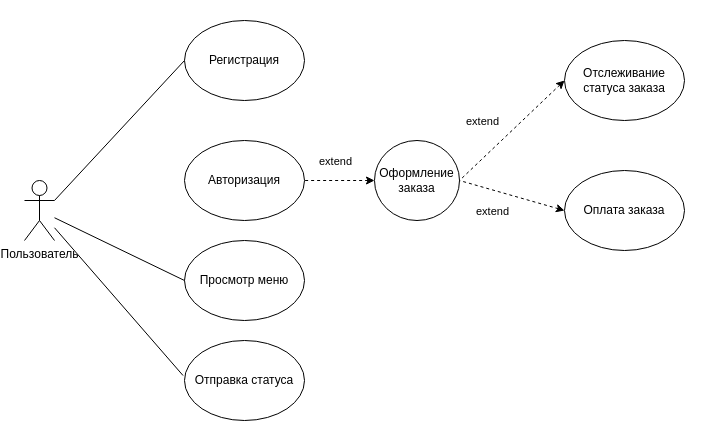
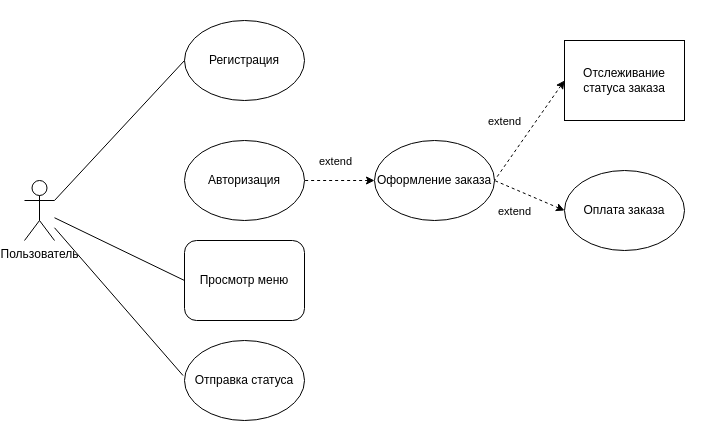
node "Отслеживание статуса заказа": shape ellipse -> rectangle
node "Оформление заказа": size 85x80 -> 120x80
node "Просмотр меню": shape ellipse -> rounded rectangle
